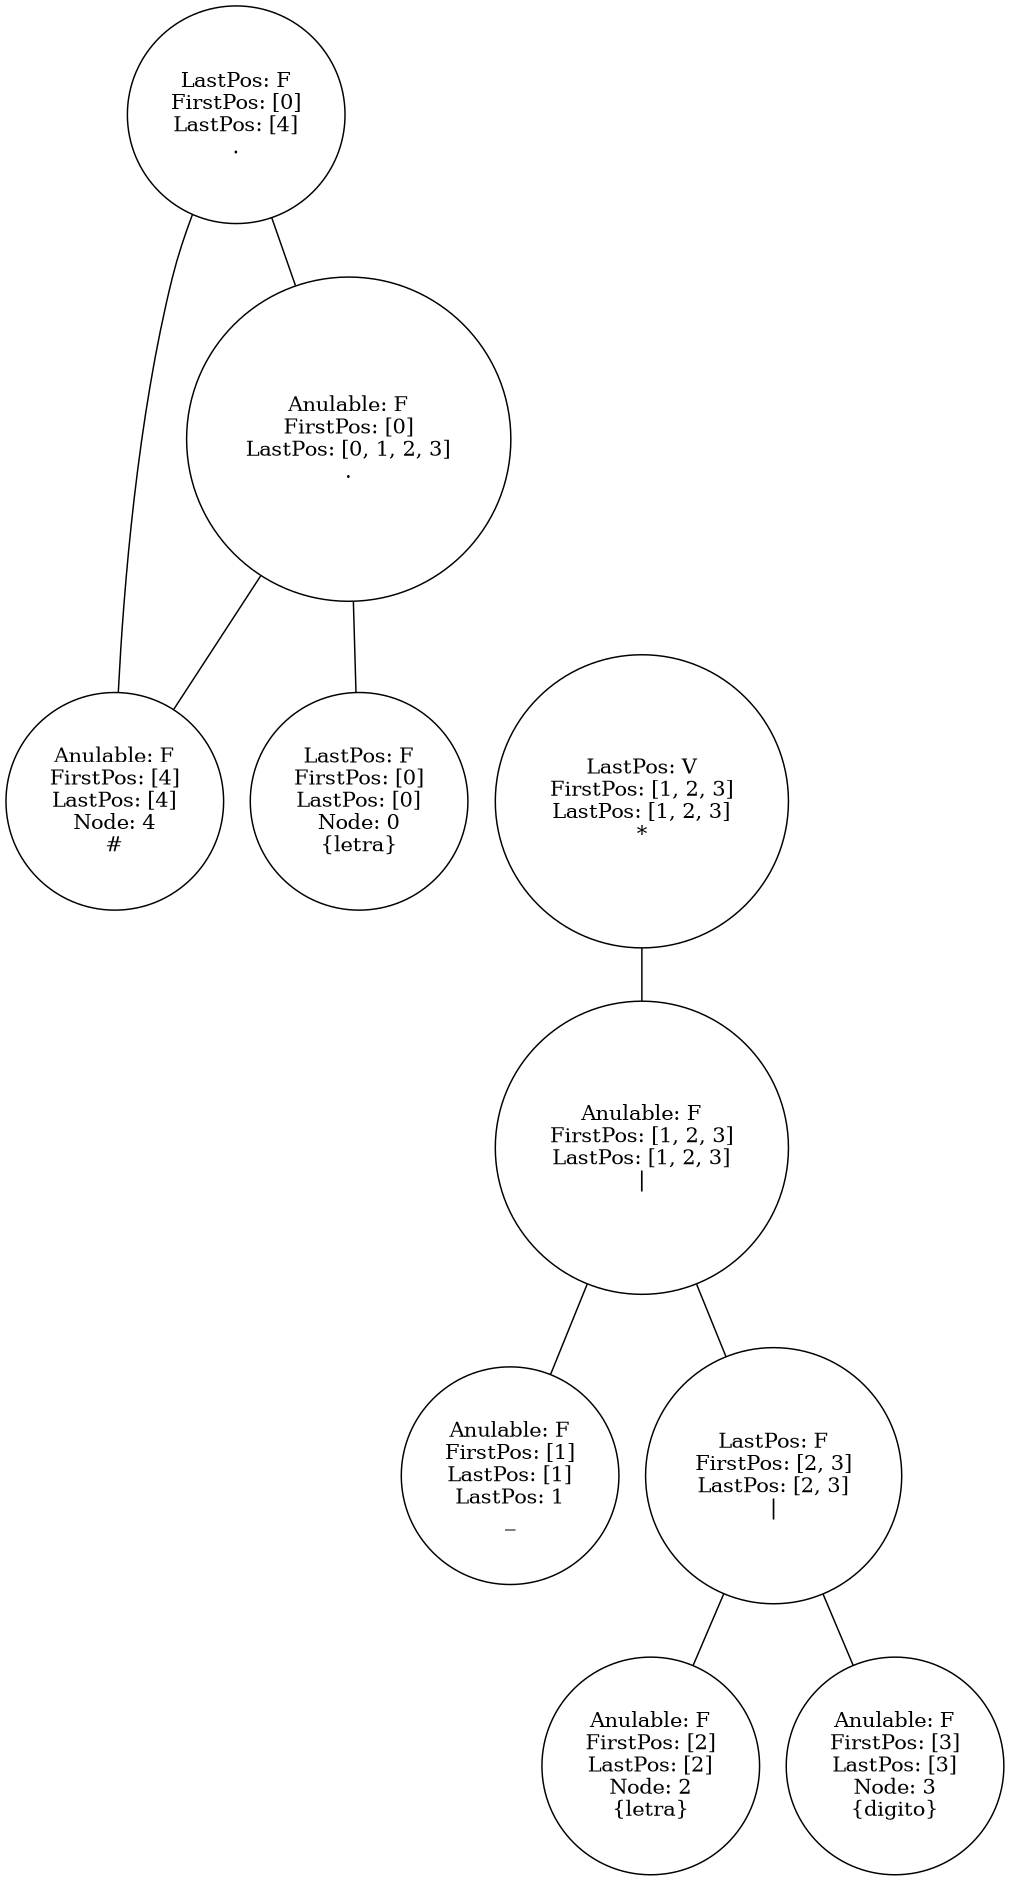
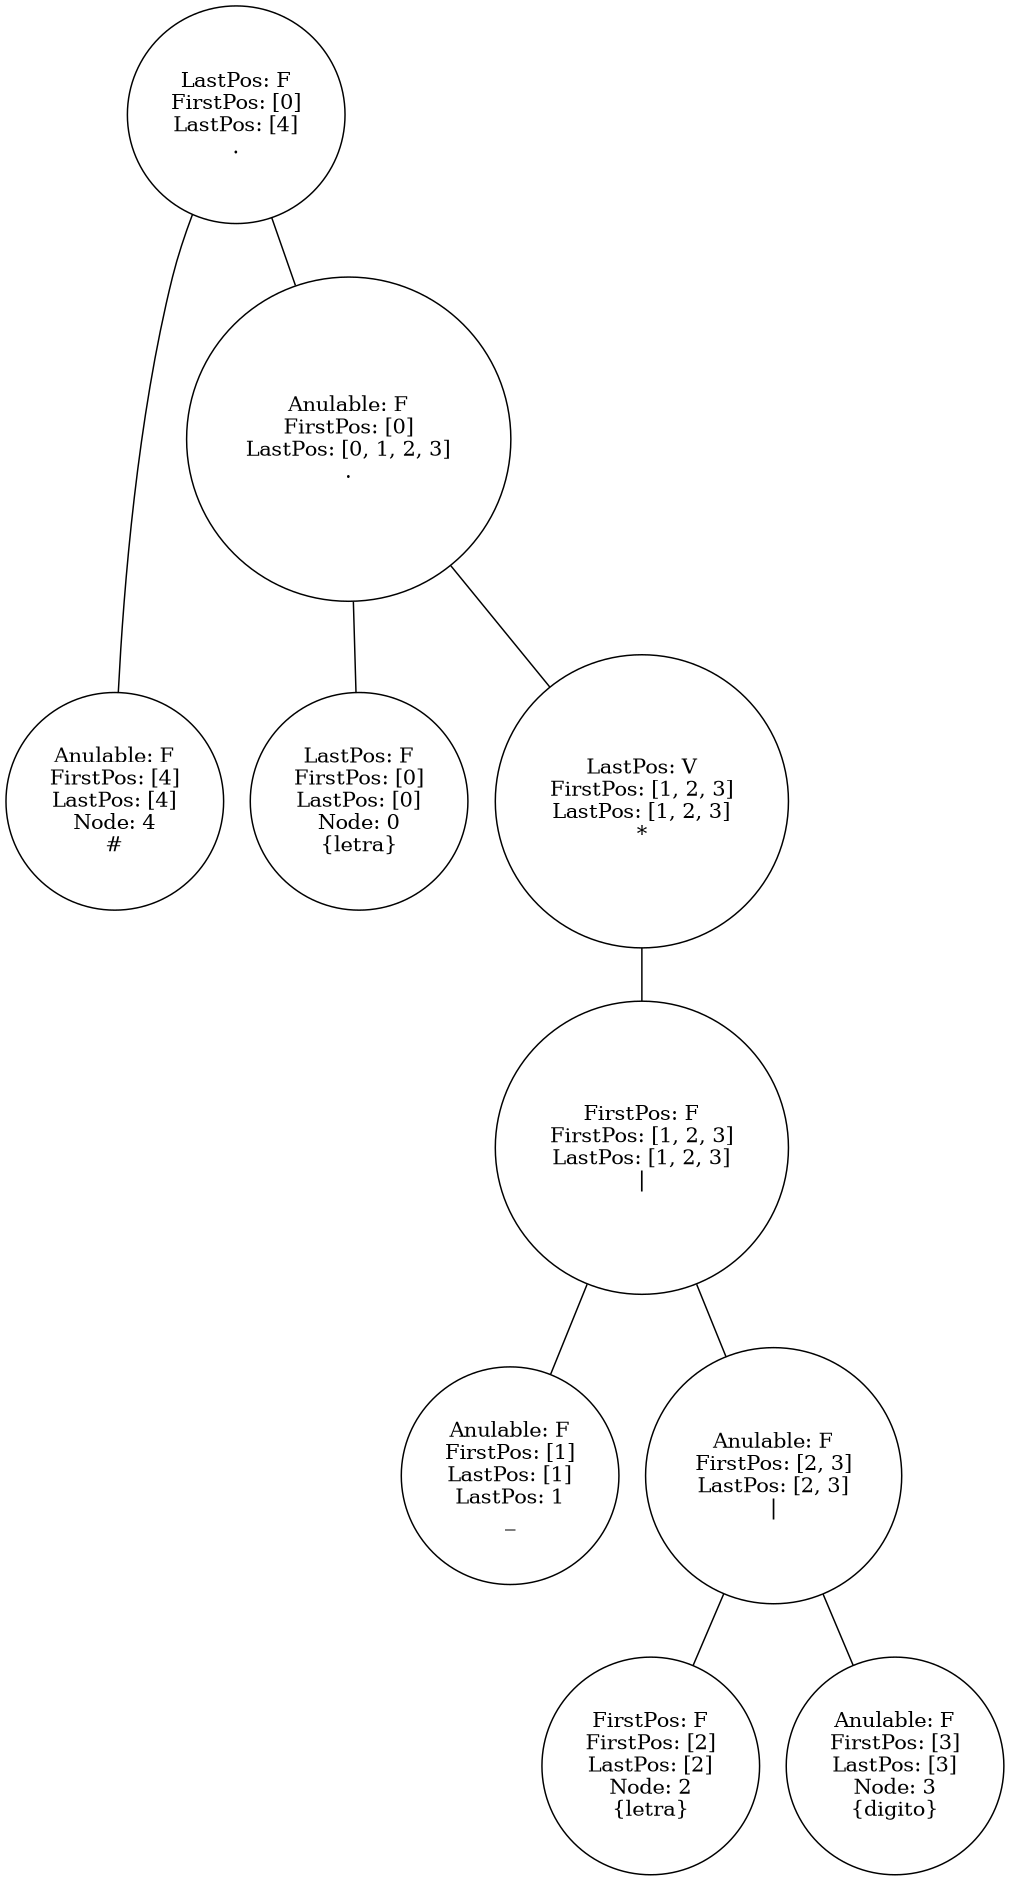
edge "Anulable: F FirstPos: [0] LastPos: [0, 1, 2, 3] ." -- "Anulable: F FirstPos: [4] LastPos: [4] Node: 4 #": now "Anulable: F FirstPos: [0] LastPos: [0, 1, 2, 3] ." -- "LastPos: V FirstPos: [1, 2, 3] LastPos: [1, 2, 3] *"
node "Anulable: F FirstPos: [1, 2, 3] LastPos: [1, 2, 3] |": label "Anulable: F FirstPos: [1, 2, 3] LastPos: [1, 2, 3] |" -> "FirstPos: F FirstPos: [1, 2, 3] LastPos: [1, 2, 3] |"
node "LastPos: F FirstPos: [2, 3] LastPos: [2, 3] |": label "LastPos: F FirstPos: [2, 3] LastPos: [2, 3] |" -> "Anulable: F FirstPos: [2, 3] LastPos: [2, 3] |"
node "Anulable: F FirstPos: [2] LastPos: [2] Node: 2 {letra}": label "Anulable: F FirstPos: [2] LastPos: [2] Node: 2 {letra}" -> "FirstPos: F FirstPos: [2] LastPos: [2] Node: 2 {letra}"
